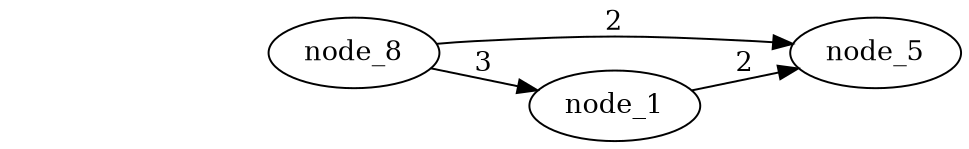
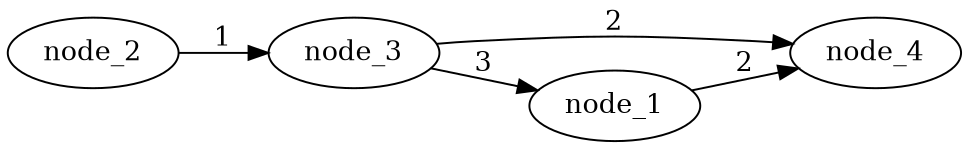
node "node_2": added
node "node_8": label "node_8" -> "node_3"
node "node_5": label "node_5" -> "node_4"
